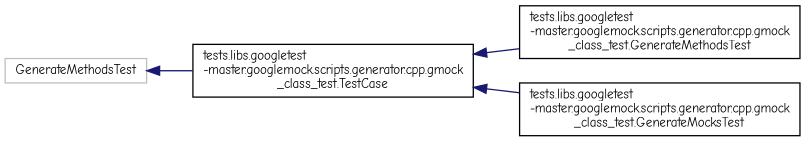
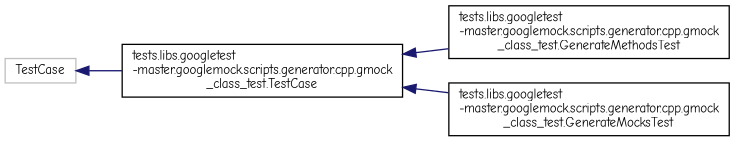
node "GenerateMethodsTest": label "GenerateMethodsTest" -> "TestCase"
